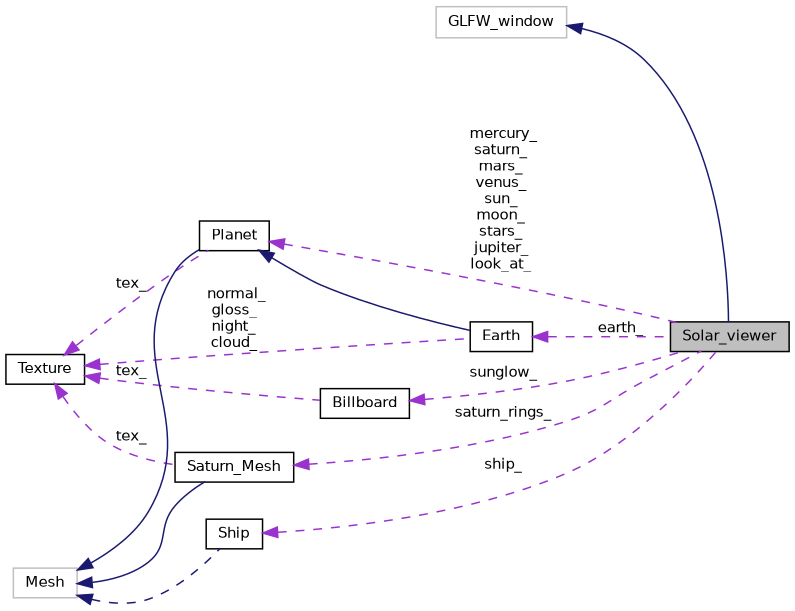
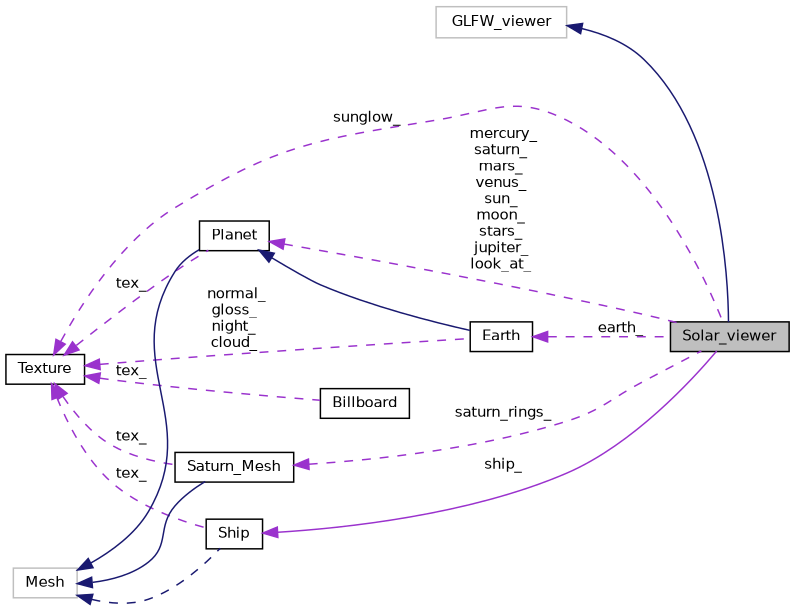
node "GLFW_window": label "GLFW_window" -> "GLFW_viewer"
edge "Solar_viewer" -> "Billboard": now "Solar_viewer" -> "Texture"
edge "Ship" -> "Texture": added, label "tex_"
edge "Solar_viewer" -> "Ship": style dashed -> solid
